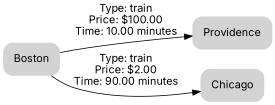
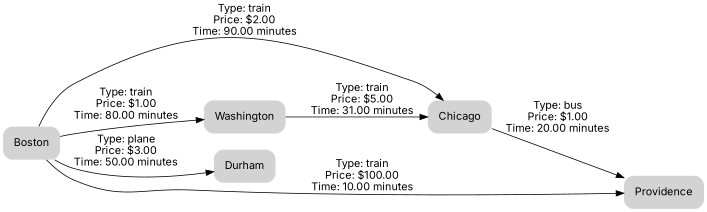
node "Washington": added
edge "Chicago" -> "Providence": added, label "Type: bus Price: $1.00 Time: 20.00 minutes"
node "Durham": added
